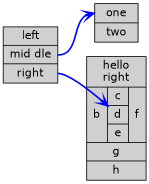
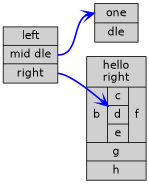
node "one": text "two" -> "dle"
